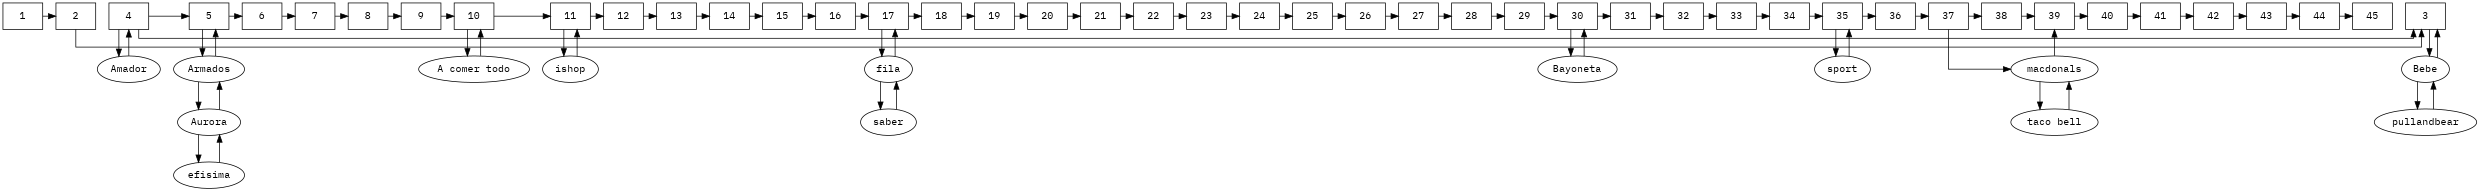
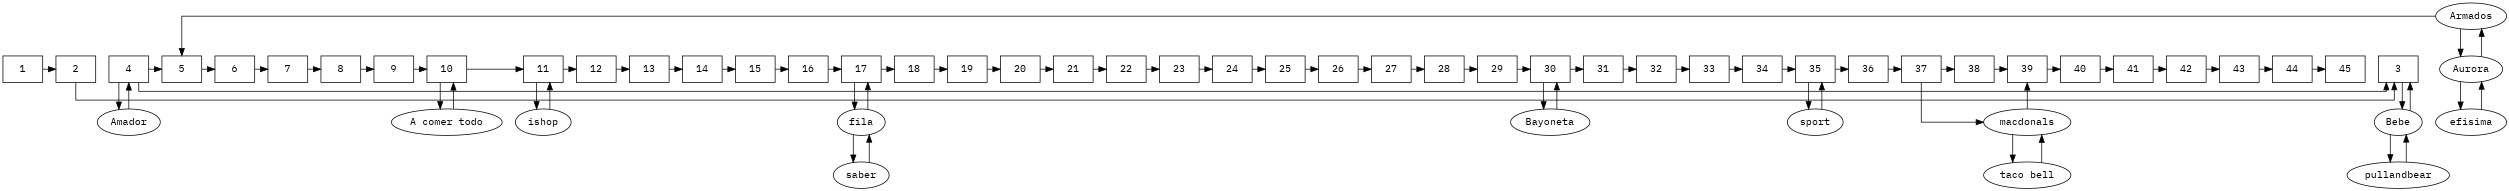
edge "5" -> "Armados": removed
